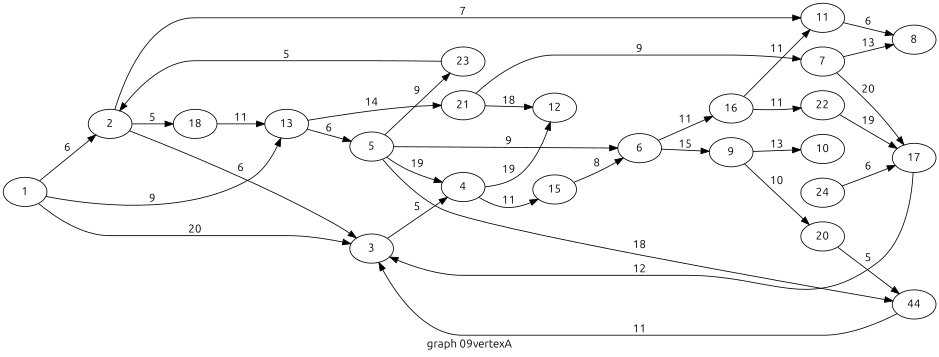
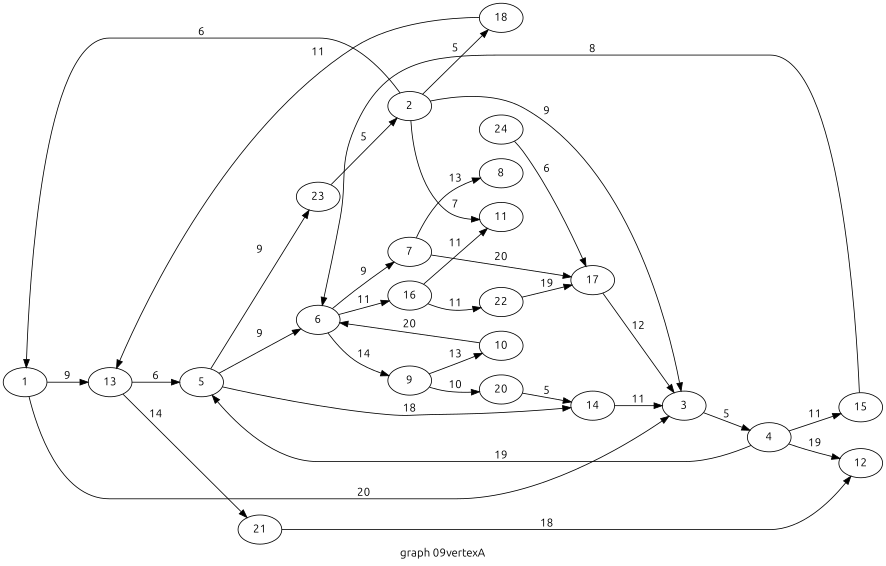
edge "11" -> "8": removed, label "6"
edge "21" -> "7": now "6" -> "7"
edge "6" -> "9": label " 15 " -> " 14 "
edge "1" -> "2": reversed
edge "2" -> "3": label " 6 " -> " 9 "
edge "5" -> "4": reversed
node "44": label "44" -> "14"
edge "10" -> "6": added, label "20"
